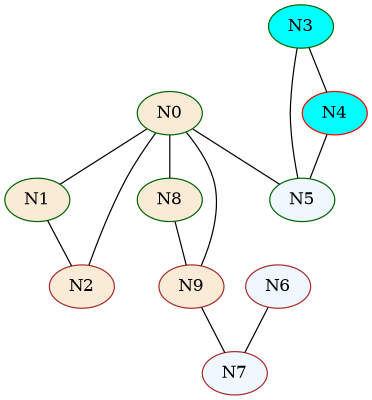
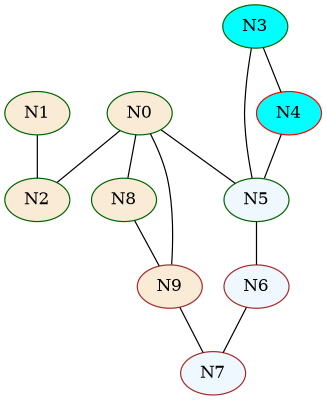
edge "N0" -- "N1": removed
edge "N5" -- "N6": added
node "N2": color brown -> darkgreen
